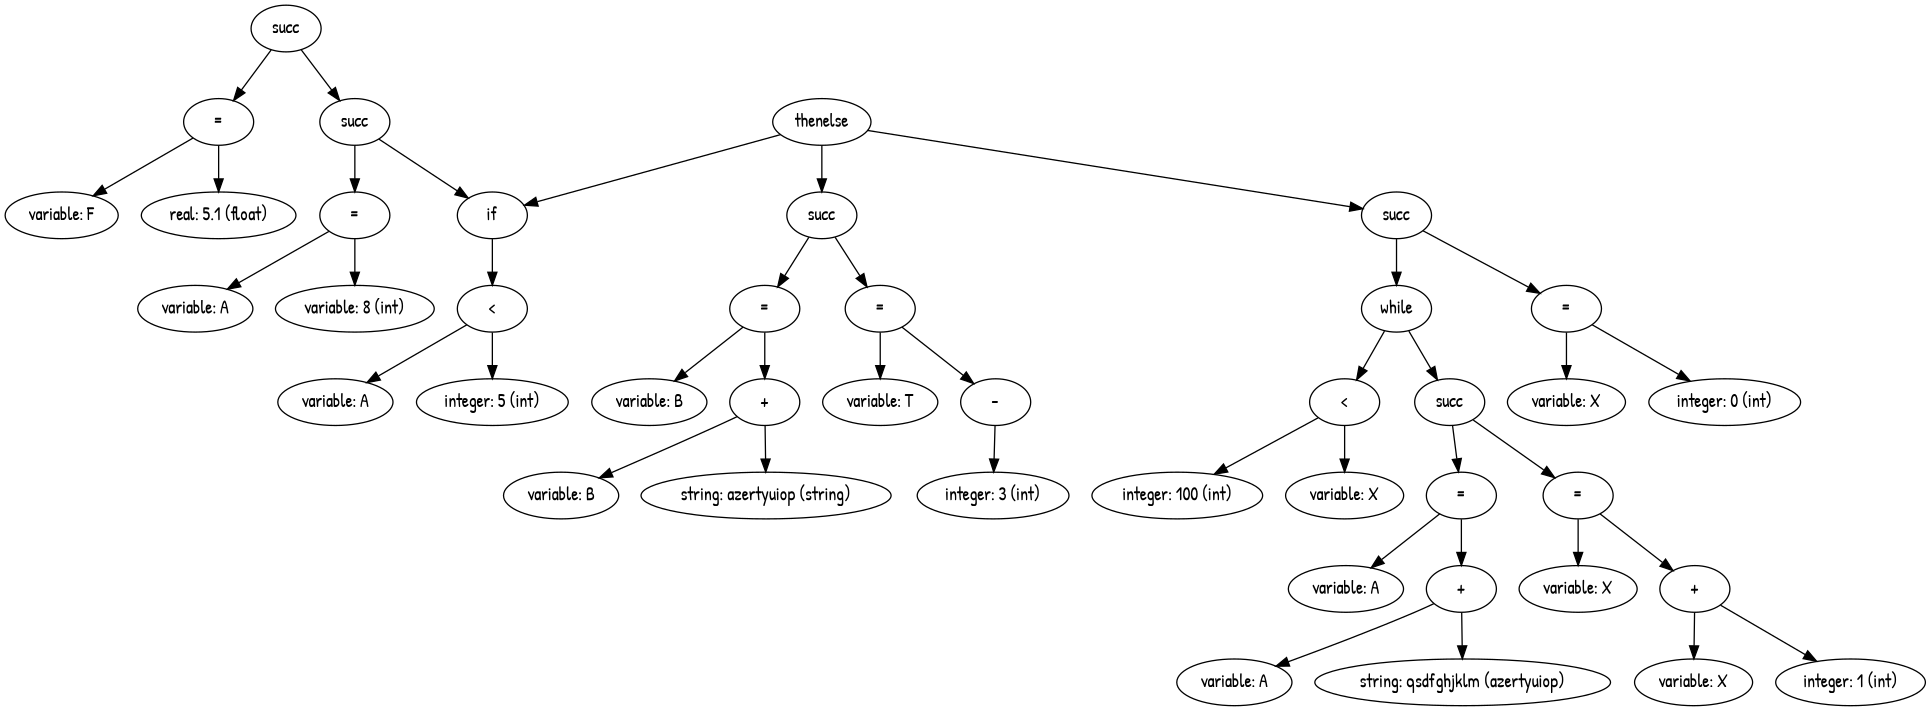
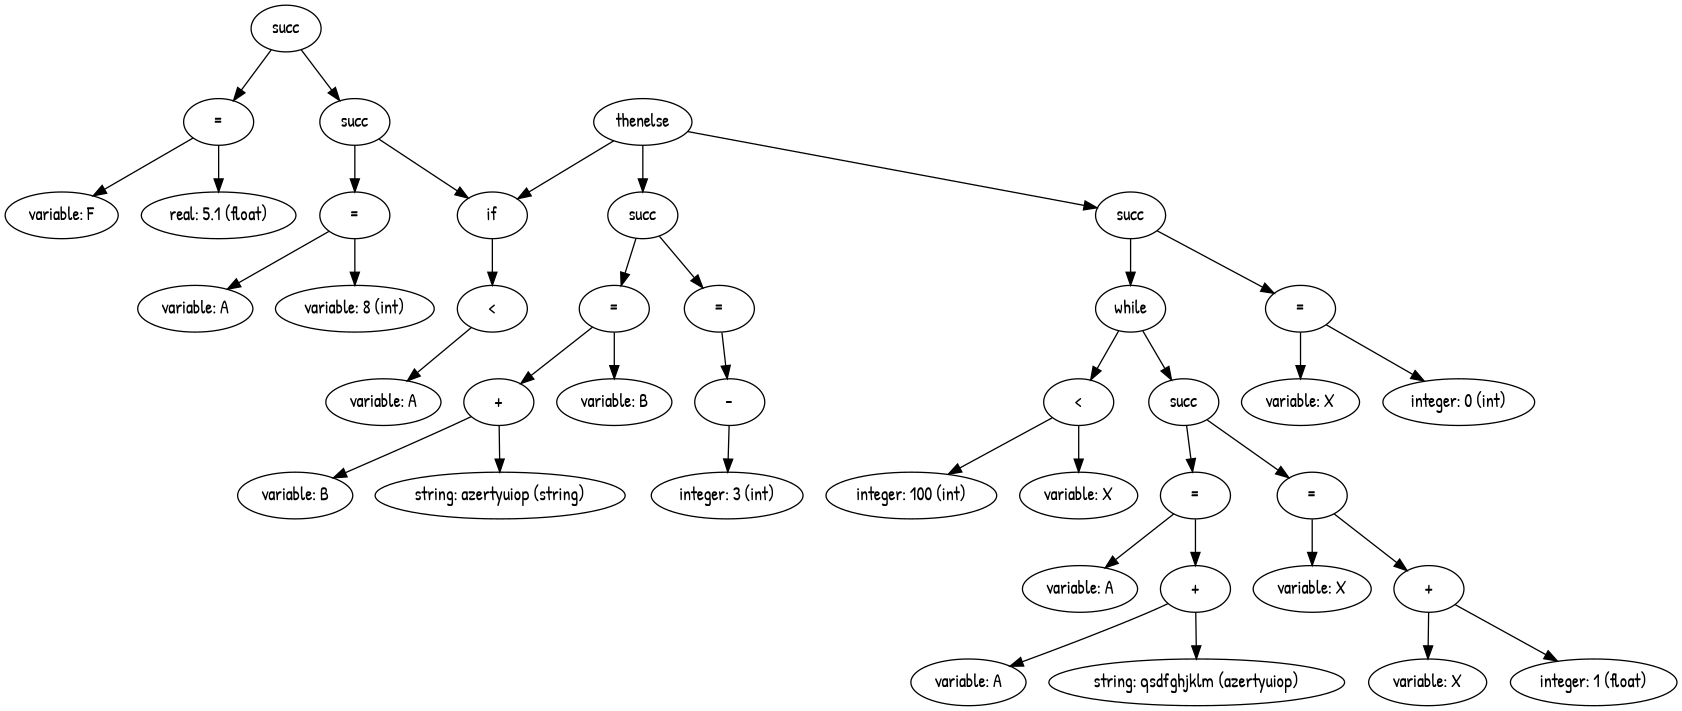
node "integer: 5 (int)": removed
node "variable: T": removed
node "integer: 1 (int)": label "integer: 1 (int)" -> "integer: 1 (float)"
